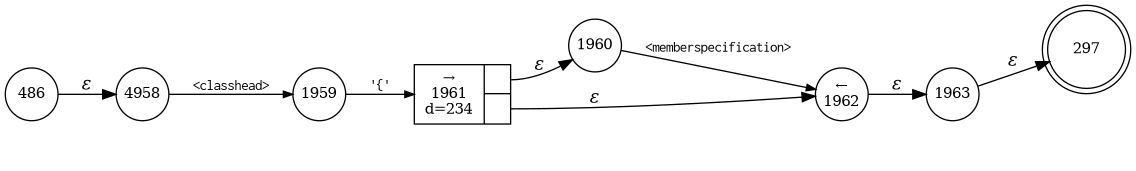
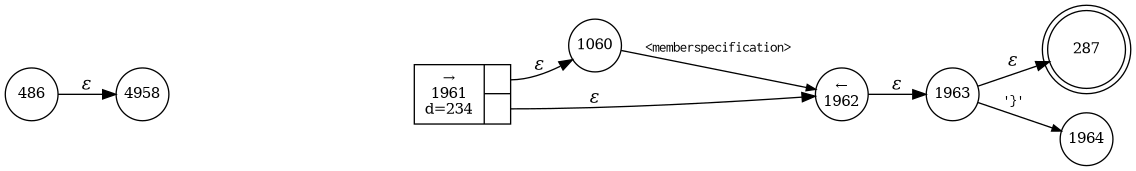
node "1960": label "1960" -> "1060"
node "297": label "297" -> "287"
node "1959": removed
node "1964": added
